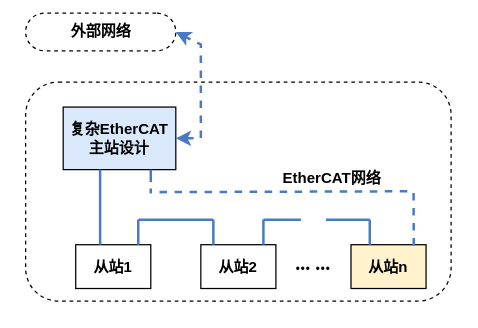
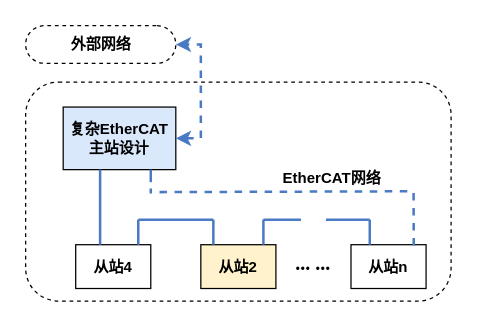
node "外部网络": moved (101, 32) -> (101, 44)
node "从站2": fillcolor #ffffff -> #fff2cc
node "从站n": fillcolor #fff2cc -> #ffffff
node "从站1": label "从站1" -> "从站4"
